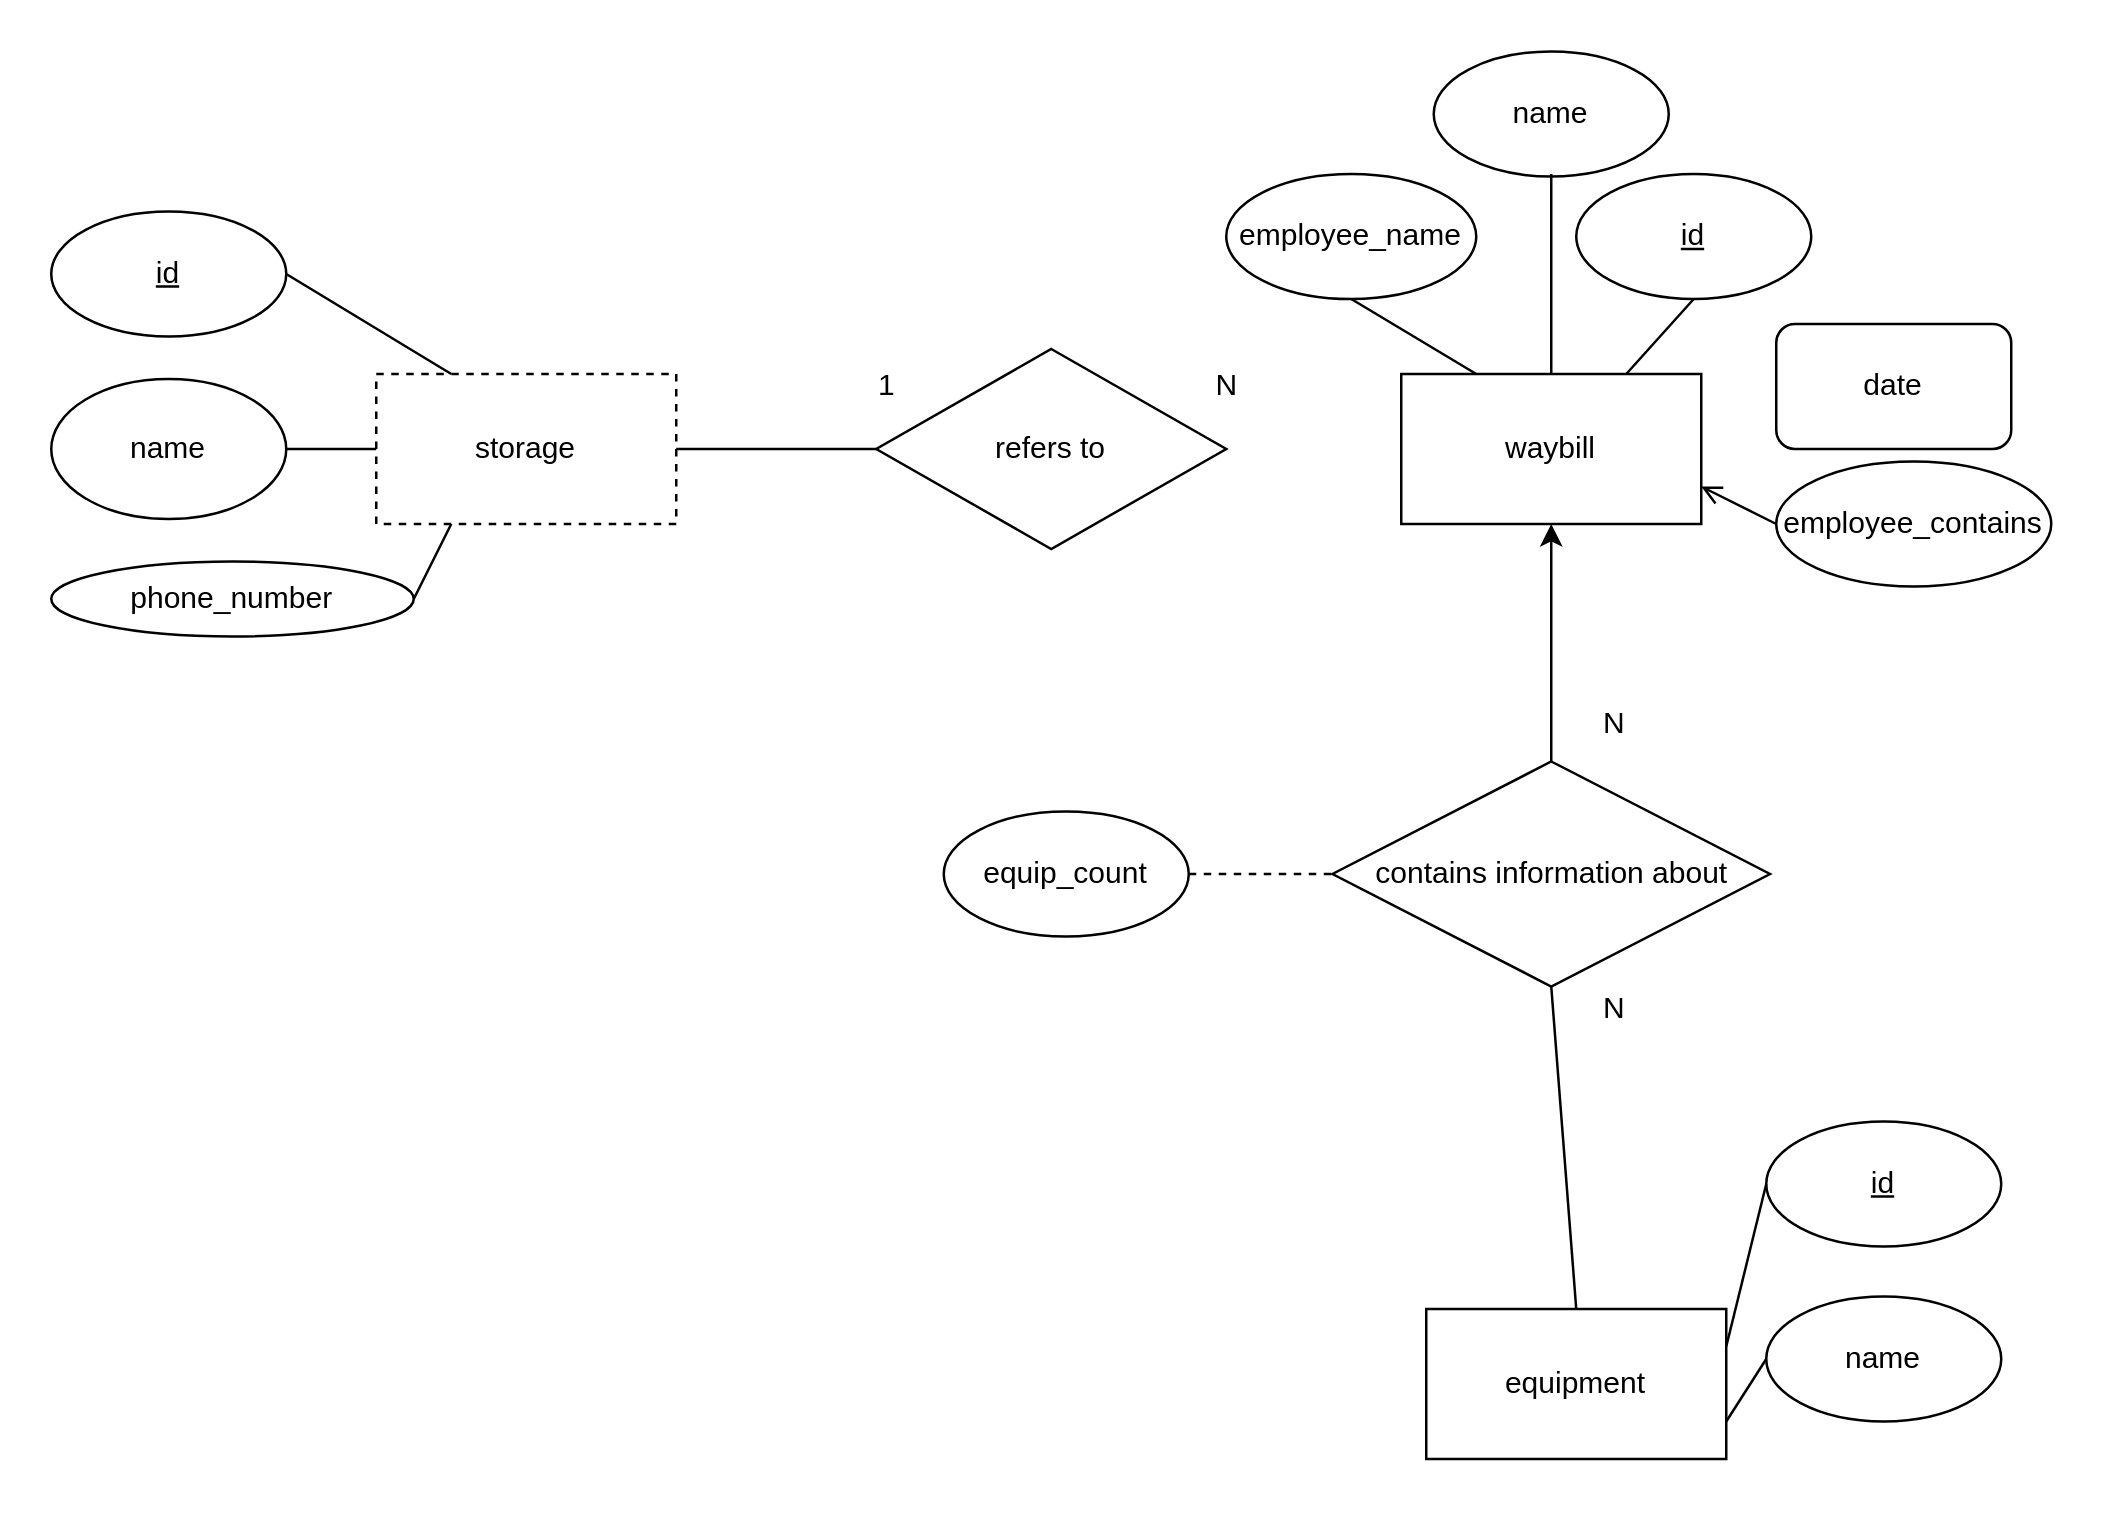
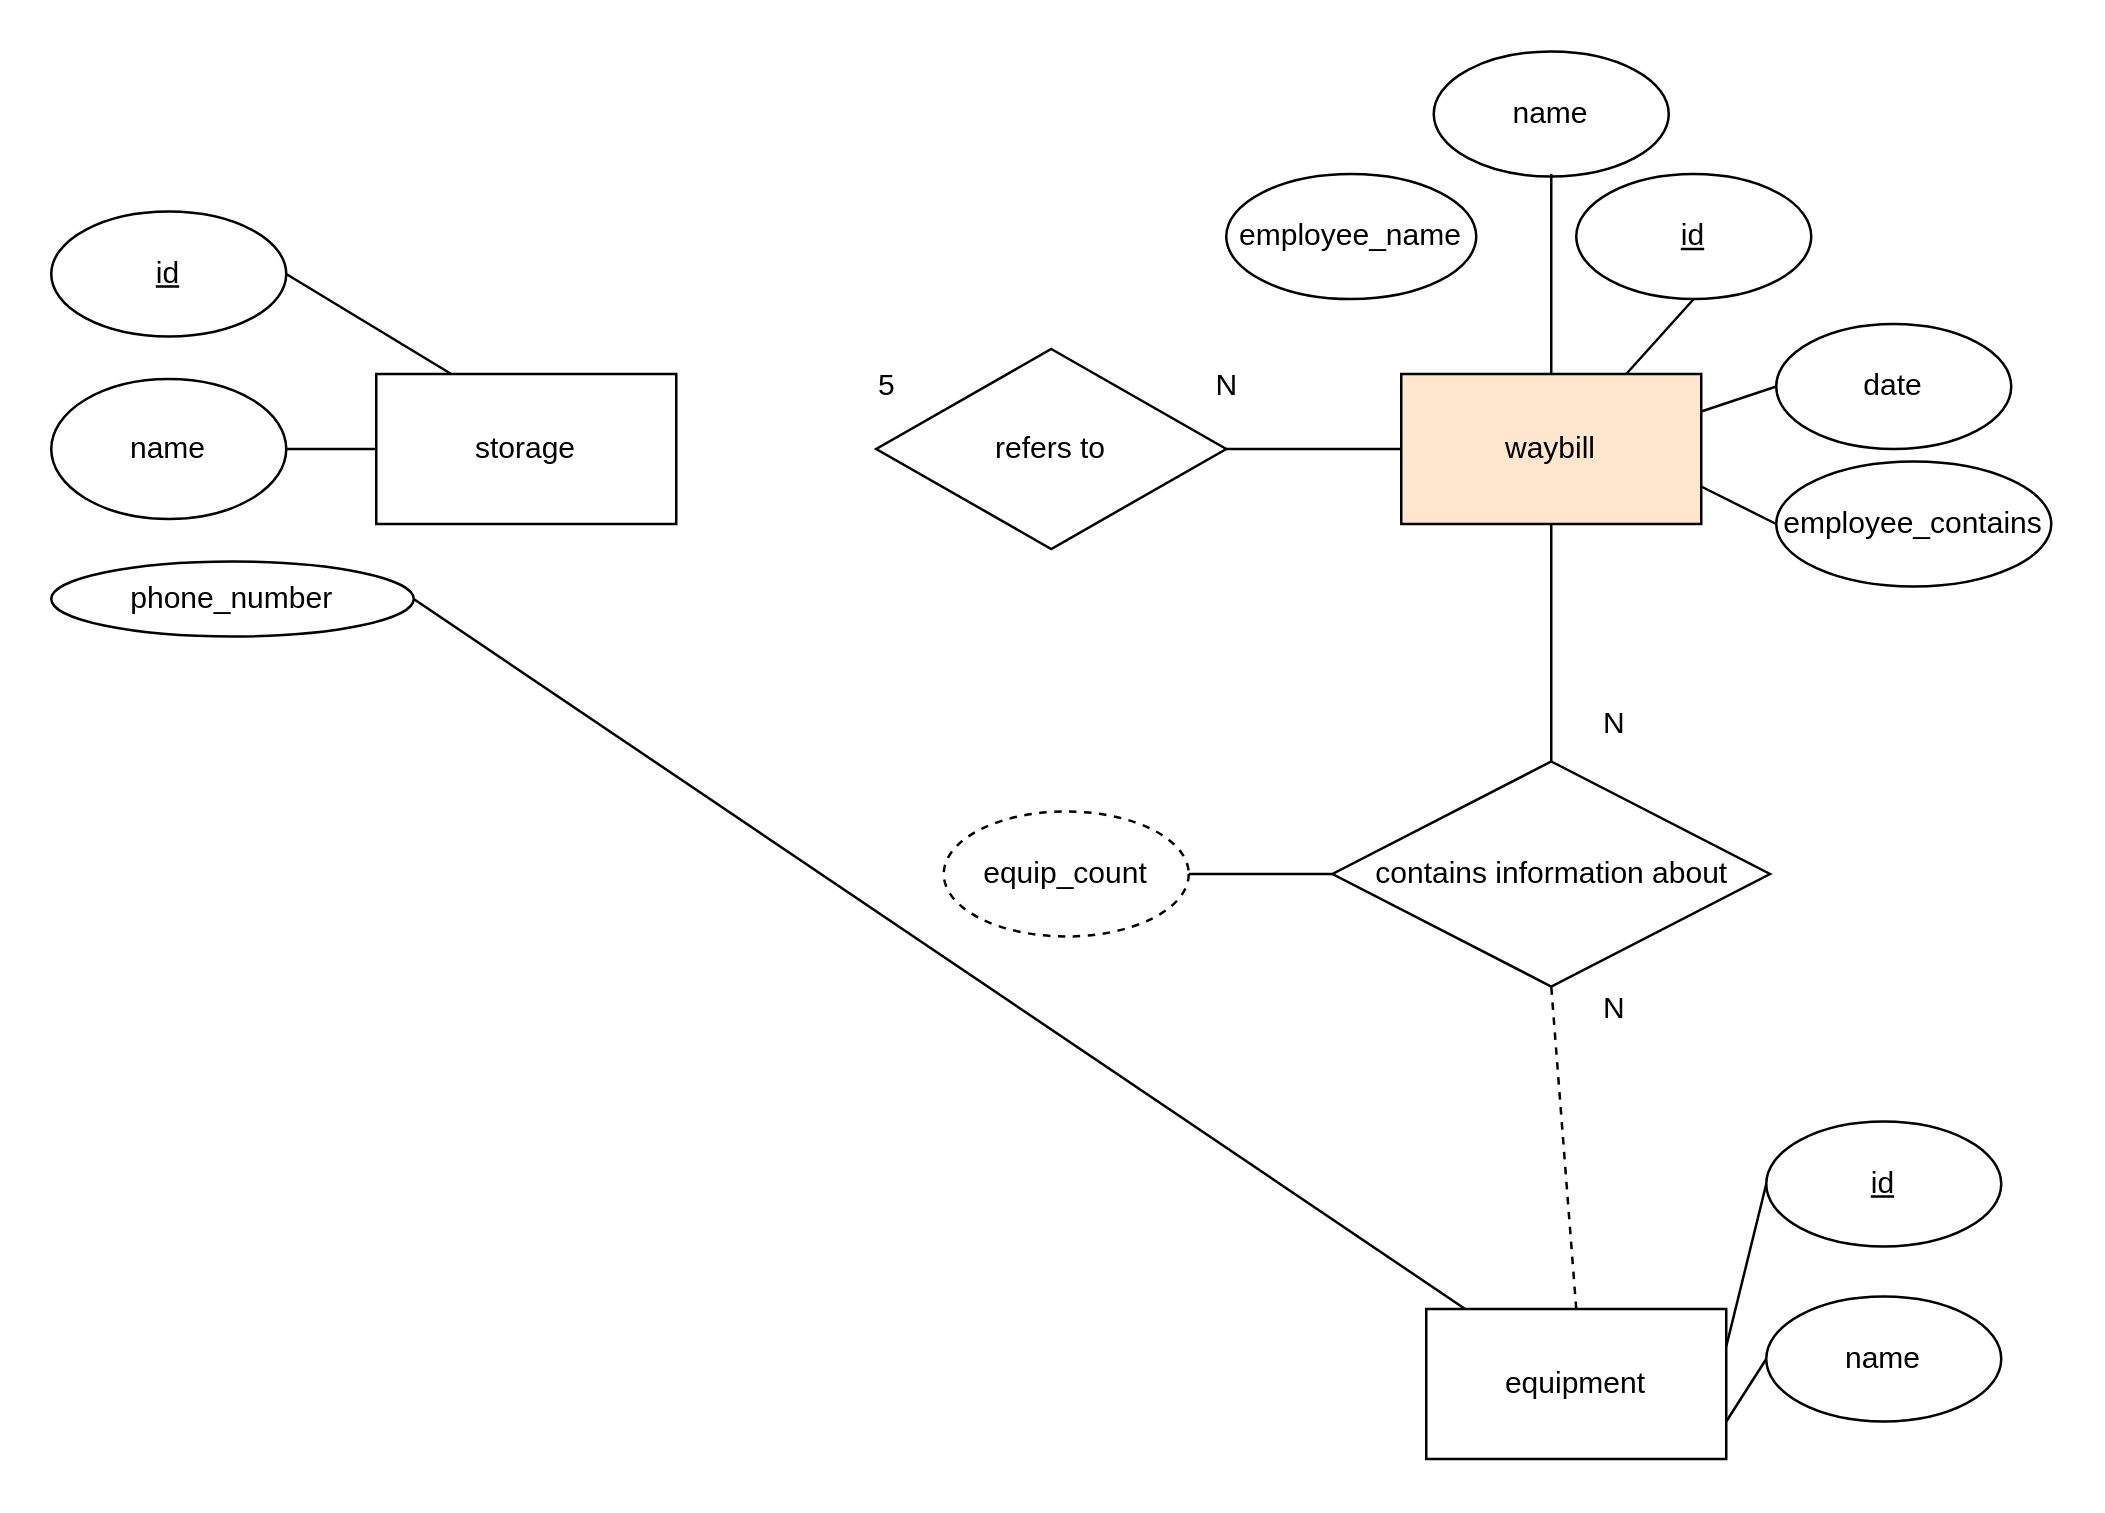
edge "employee_name" -- "waybill": removed
node "1": label "1" -> "5"
node "date": shape rounded rectangle -> ellipse
edge "date" -- "waybill": added
node "storage": style dashed -> solid
edge "storage" -- "refers to": removed
edge "refers to" -- "waybill": added
node "waybill": fillcolor #ffffff -> #ffe6cc
edge "employee_contains" -> "waybill": arrowhead open -> none
edge "contains information about" -> "waybill": arrowhead classic -> none
edge "storage" -- "phone_number": now "equipment" -- "phone_number"
node "equip_count": style solid -> dashed
edge "equip_count" -- "contains information about": style dashed -> solid
edge "contains information about" -- "equipment": style solid -> dashed
